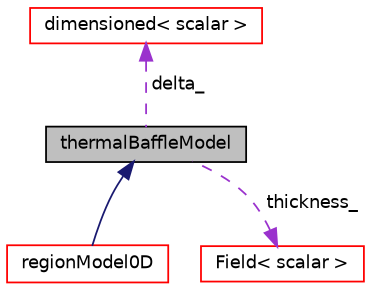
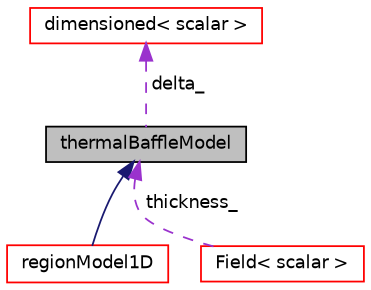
edge "thermalBaffleModel" -> "Field< scalar >": reversed
node "regionModel0D": label "regionModel0D" -> "regionModel1D"
